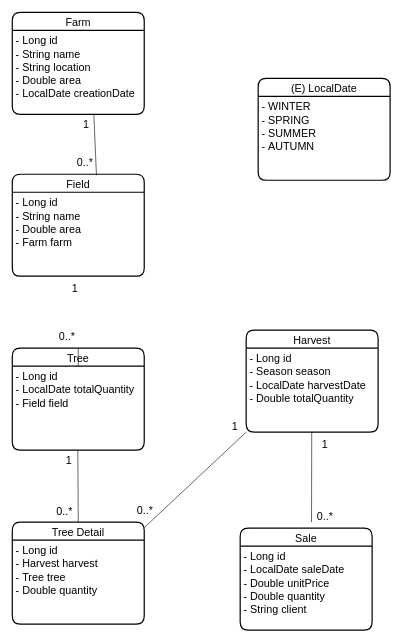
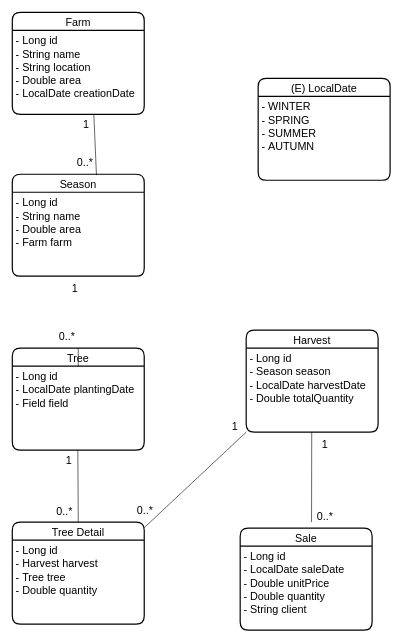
node "Field": label "Field" -> "Season"
node "- Long id - LocalDate totalQuantity - Field field": label "- Long id - LocalDate totalQuantity - Field field" -> "- Long id - LocalDate plantingDate - Field field"
